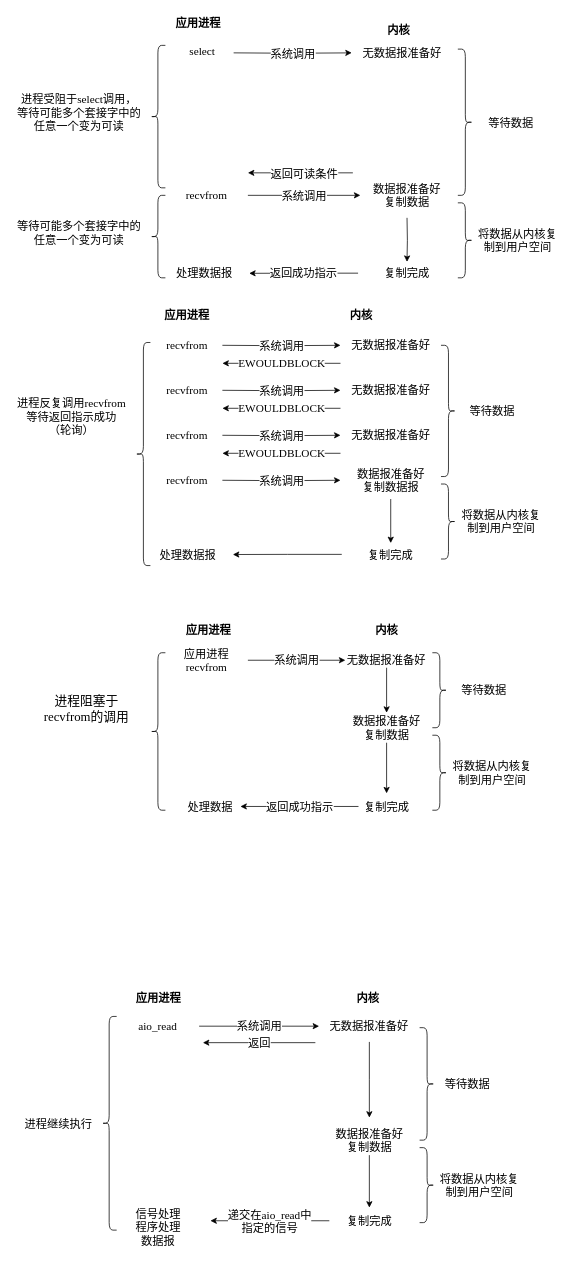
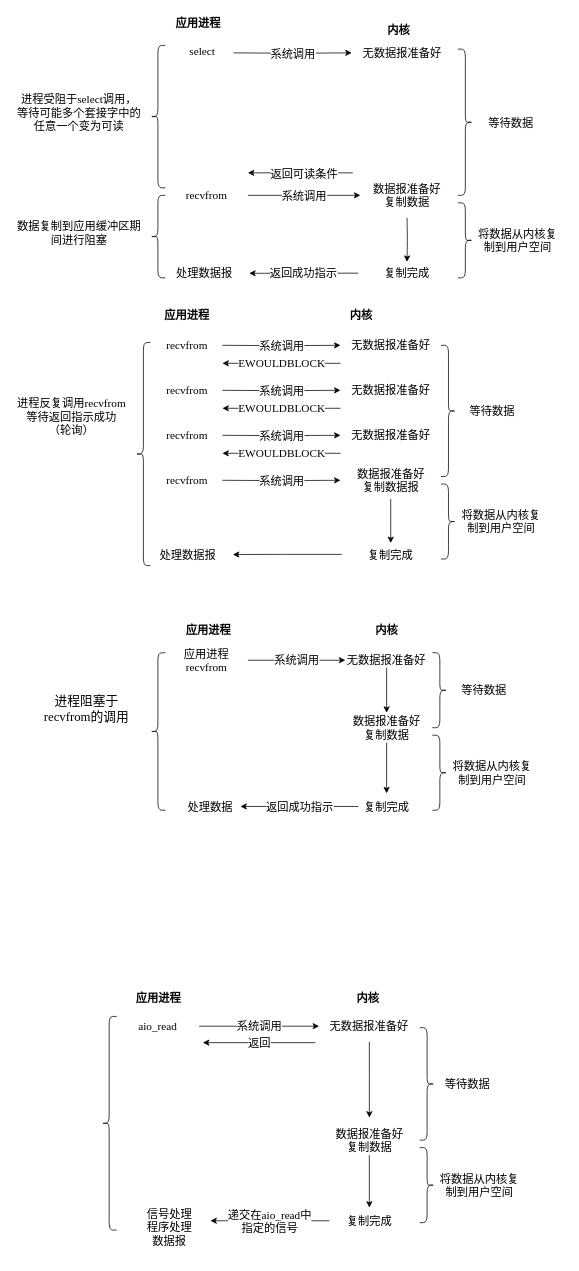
node "等待可能多个套接字中的任意一个变为可读": label "等待可能多个套接字中的任意一个变为可读" -> "数据复制到应用缓冲区期间进行阻塞"
node "进程继续执行": removed
node "信号处理 程序处理 数据报": moved (158, 1228) -> (170, 1228)
